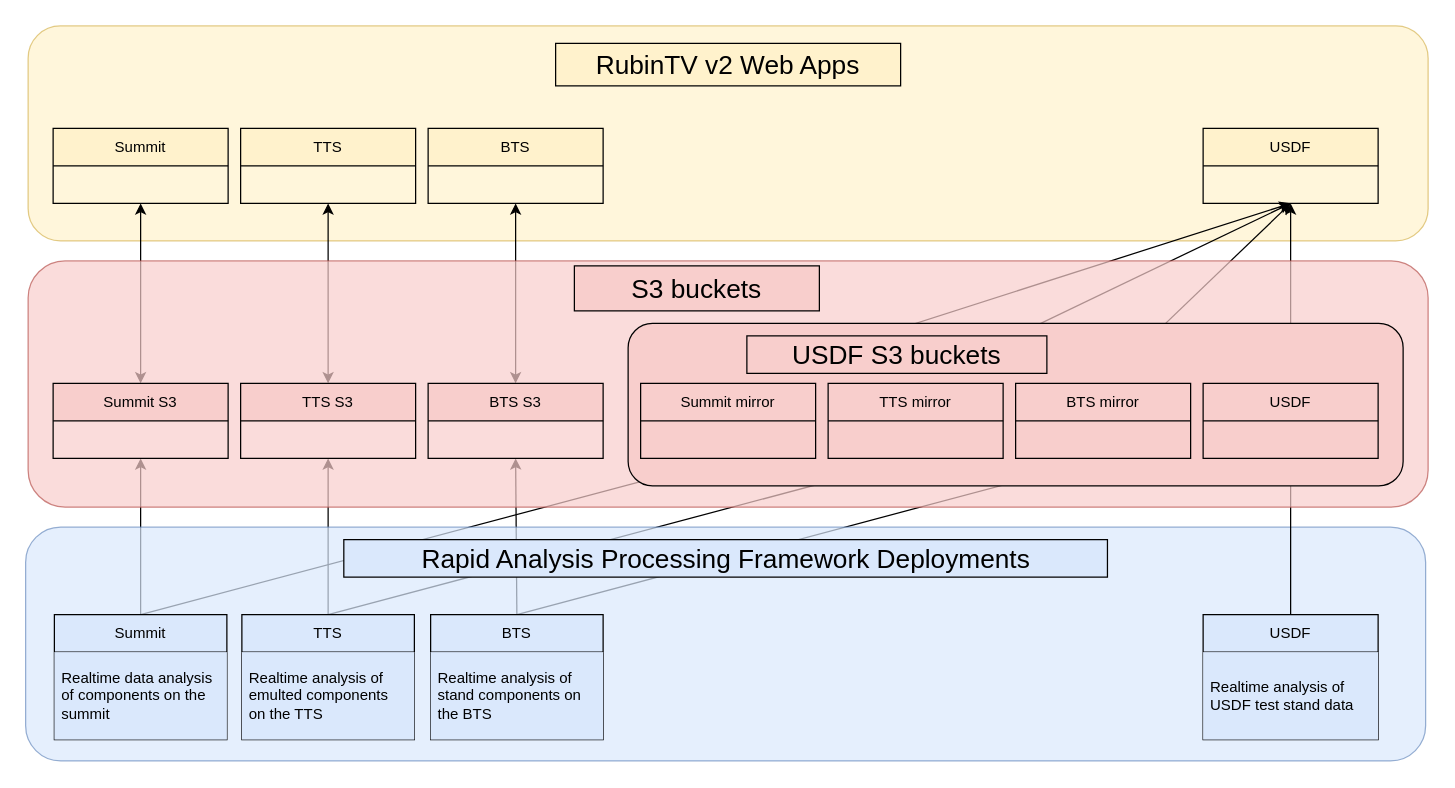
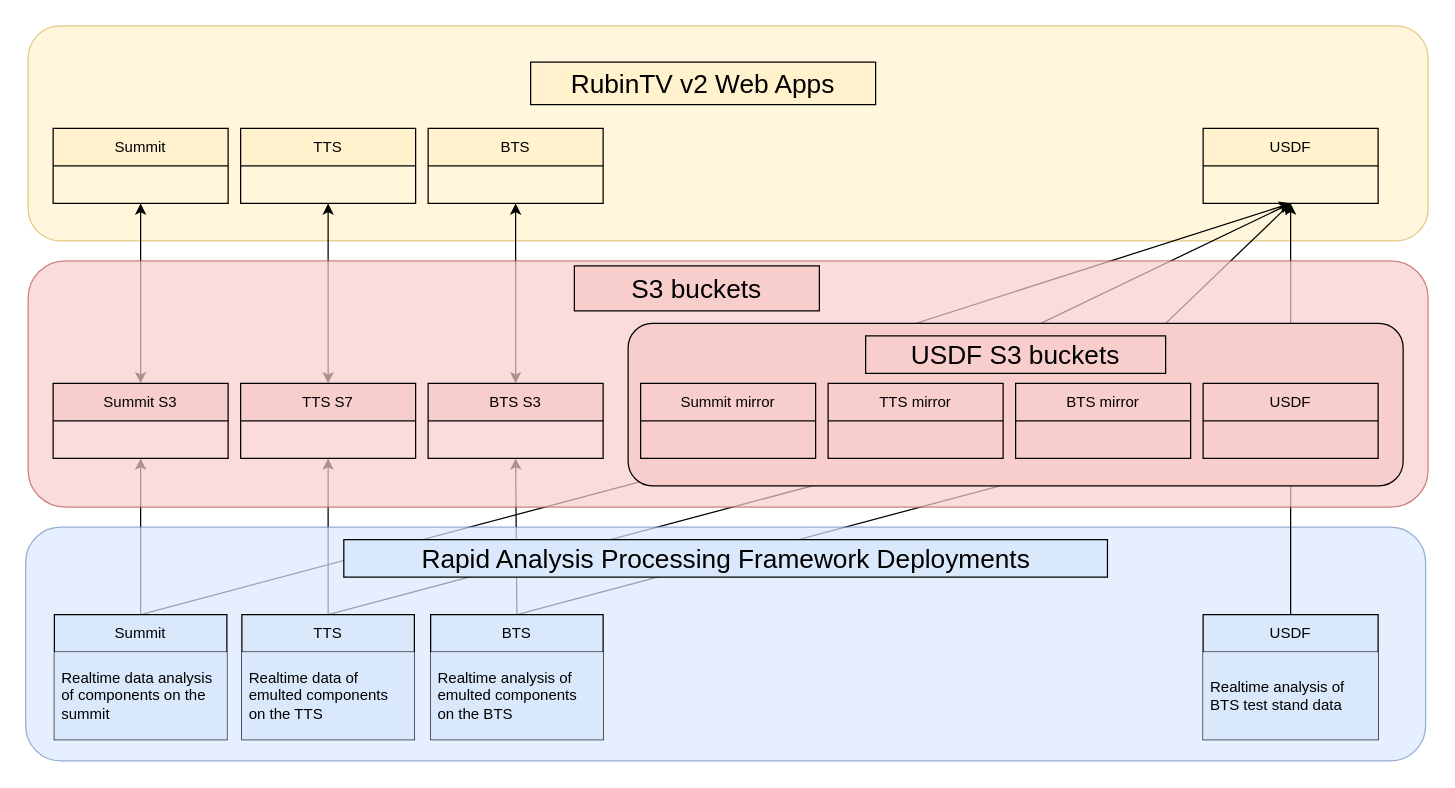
node "RubinTV v2 Web Apps": moved (728, 64) -> (703, 83)
node "USDF S3 buckets": moved (897, 354) -> (1016, 354)
node "TTS S3": label "TTS S3" -> "TTS S7"
node "Realtime analysis of emulted components on the TTS": label "Realtime analysis of emulted components on the TTS" -> "Realtime data of emulted components on the TTS"
node "Realtime analysis of stand components on the BTS": label "Realtime analysis of stand components on the BTS" -> "Realtime analysis of emulted components on the BTS"
node "Realtime analysis of USDF test stand data": label "Realtime analysis of USDF test stand data" -> "Realtime analysis of BTS test stand data"
